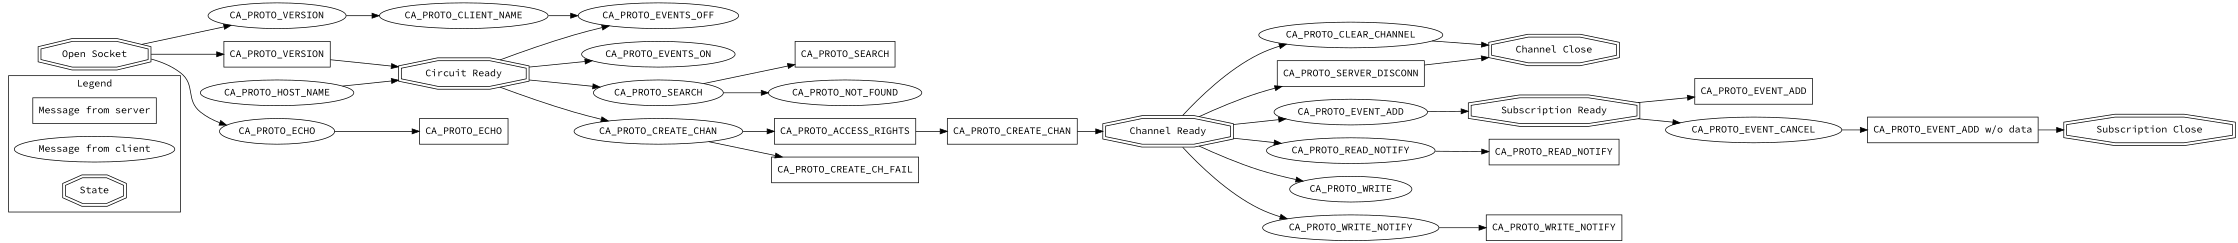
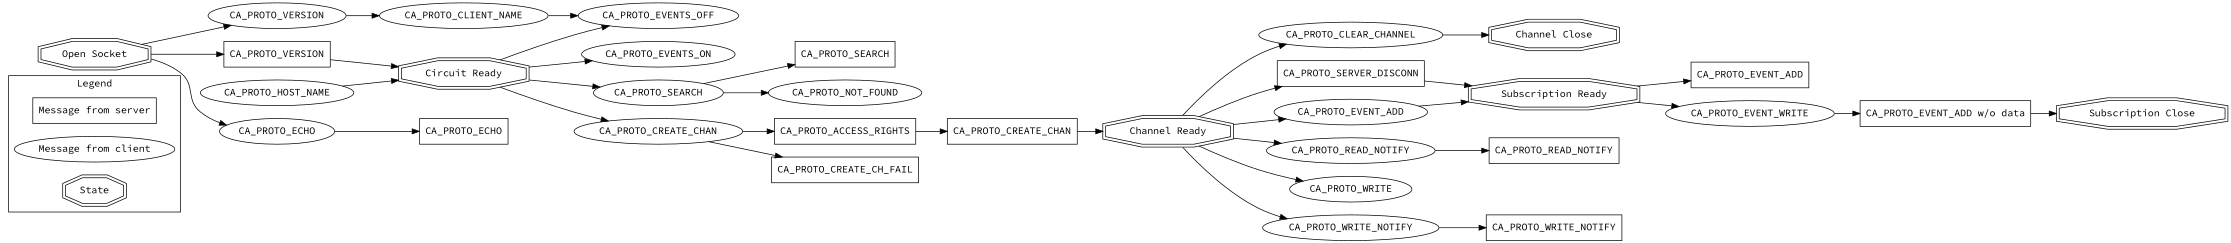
edge "CA_PROTO_SERVER_DISCONN" -> "Channel Close": now "CA_PROTO_SERVER_DISCONN" -> "Subscription Ready"
node "CA_PROTO_EVENT_CANCEL": label "CA_PROTO_EVENT_CANCEL" -> "CA_PROTO_EVENT_WRITE"
